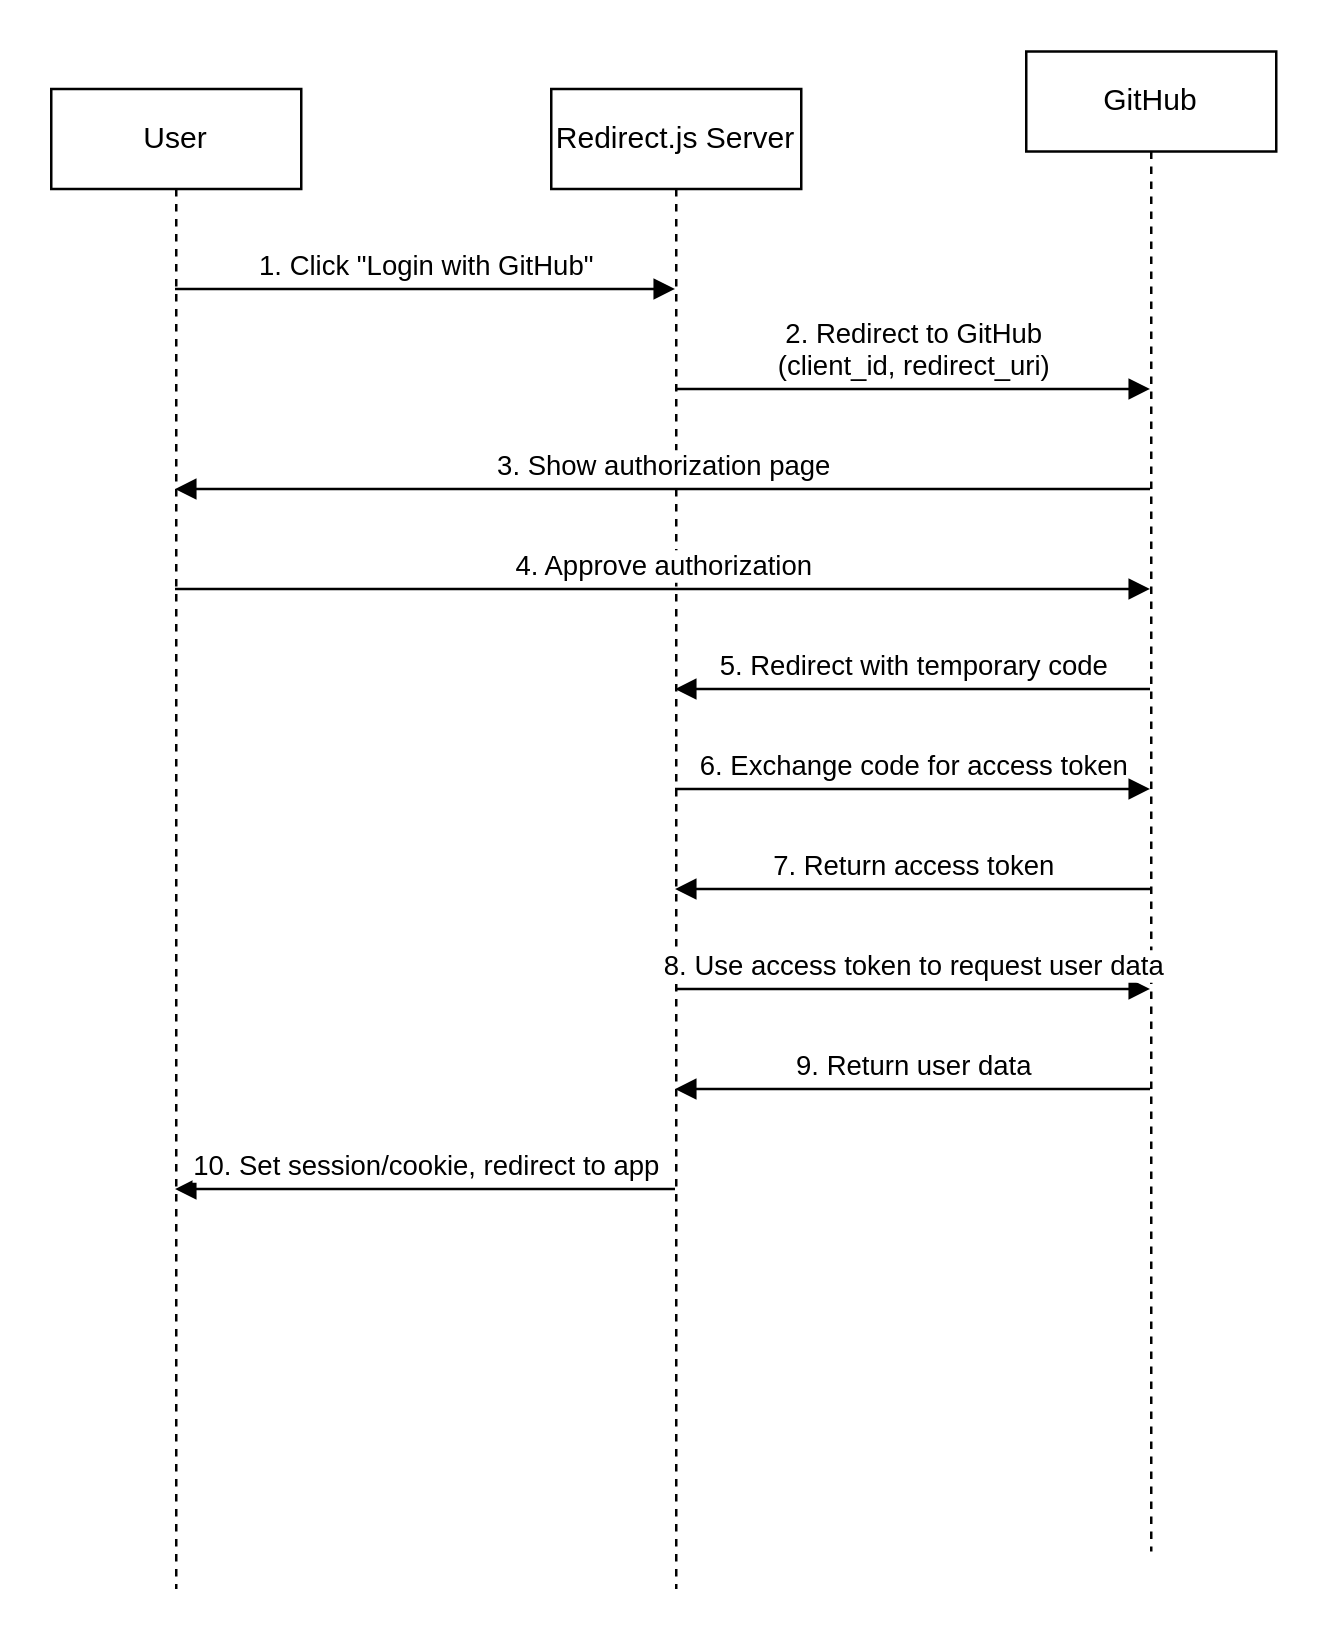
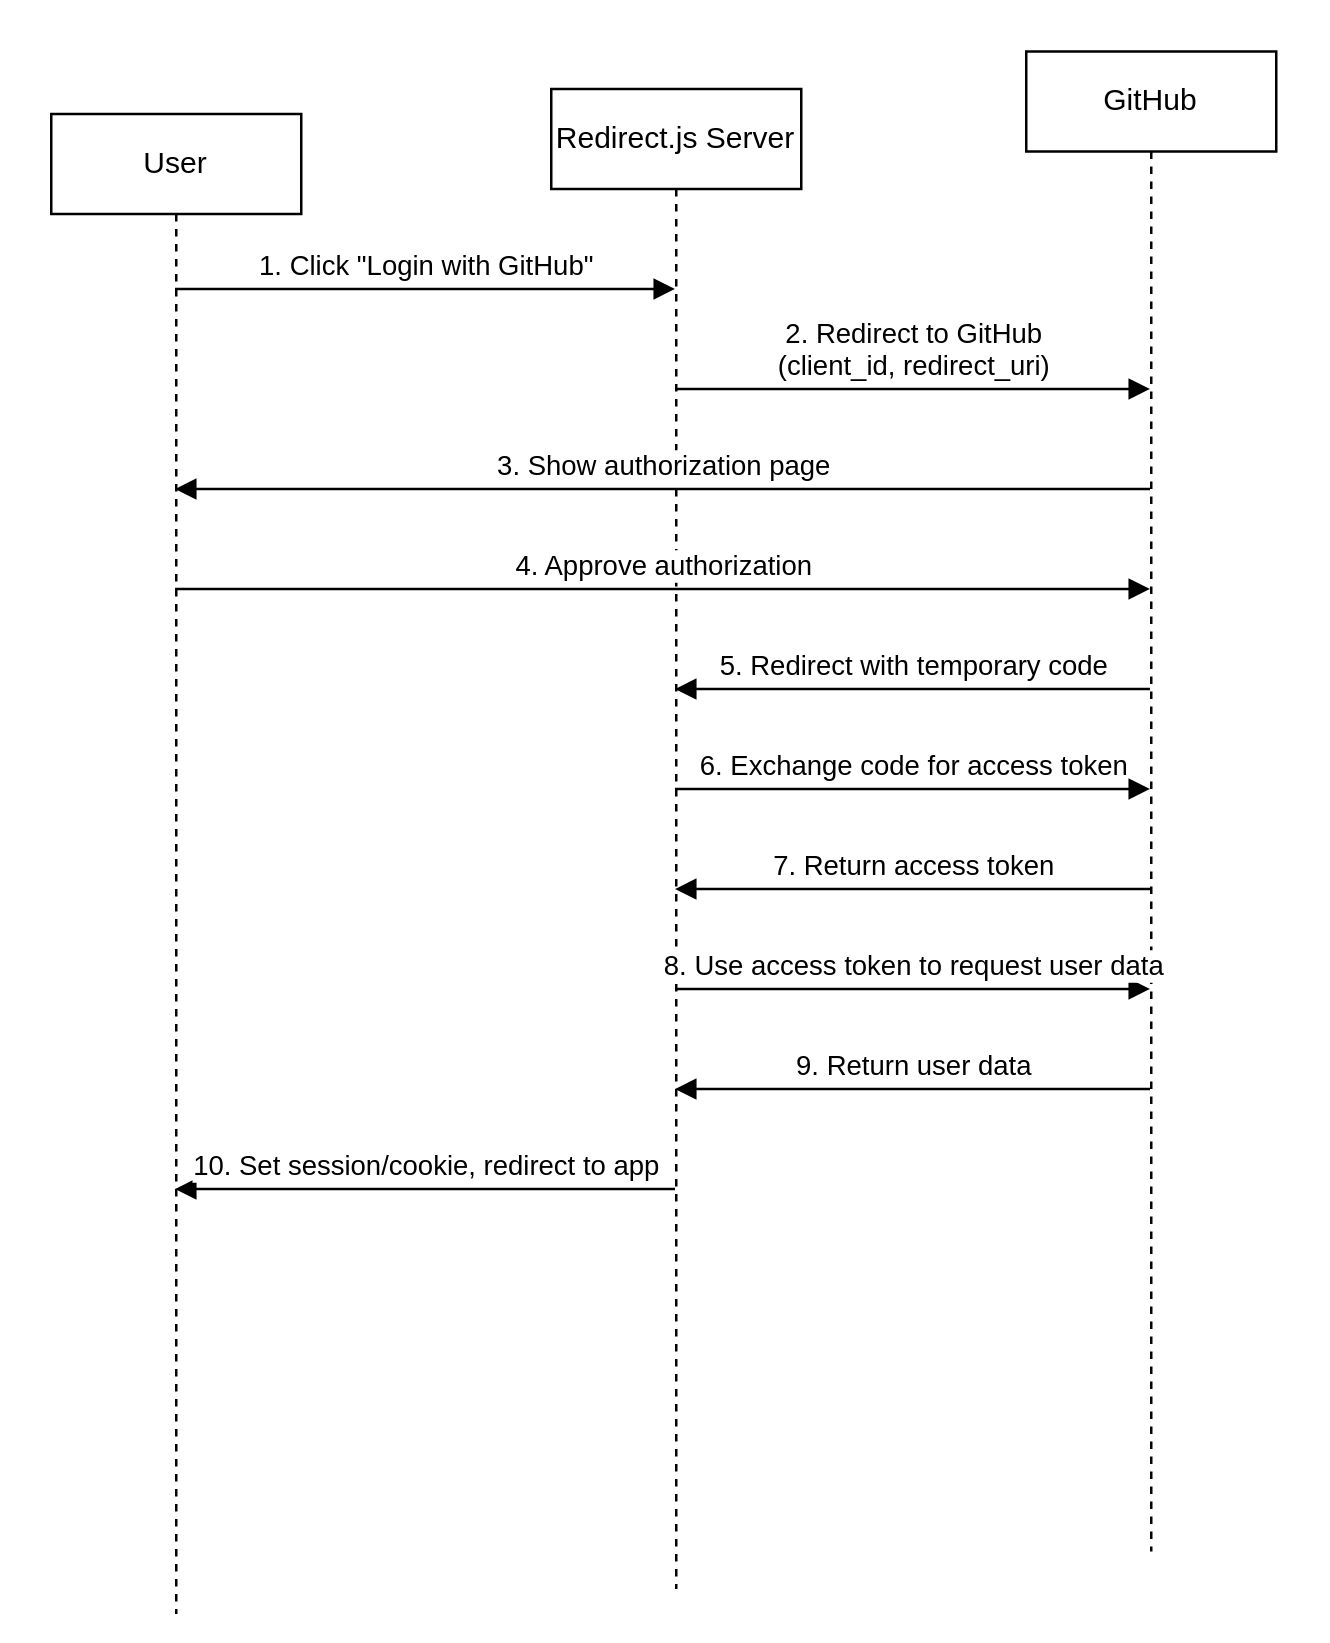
node "User": moved (176, 839) -> (176, 864)
